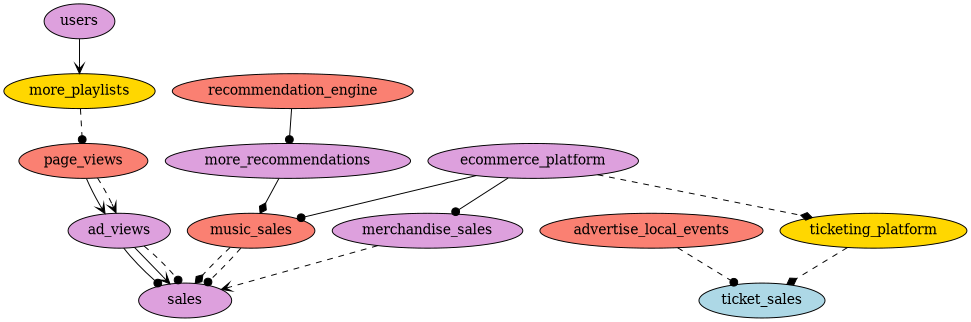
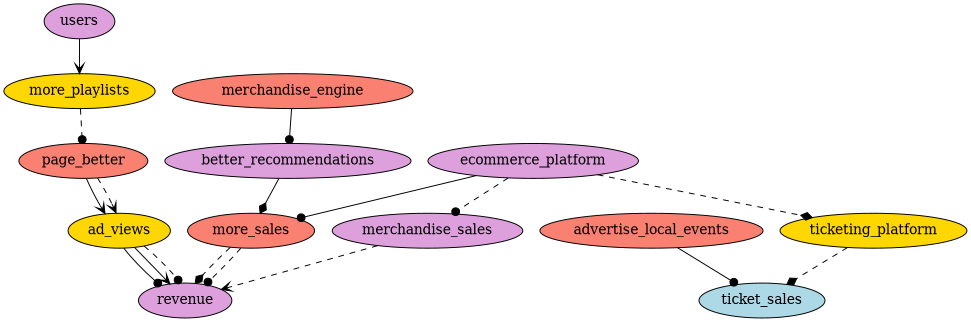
node "recommendation_engine": label "recommendation_engine" -> "merchandise_engine"
node "page_views": label "page_views" -> "page_better"
node "more_recommendations": label "more_recommendations" -> "better_recommendations"
edge "ecommerce_platform" -> "merchandise_sales": style solid -> dashed
node "ad_views": fillcolor plum -> gold
node "music_sales": label "music_sales" -> "more_sales"
edge "advertise_local_events" -> "ticket_sales": style dashed -> solid
node "sales": label "sales" -> "revenue"
